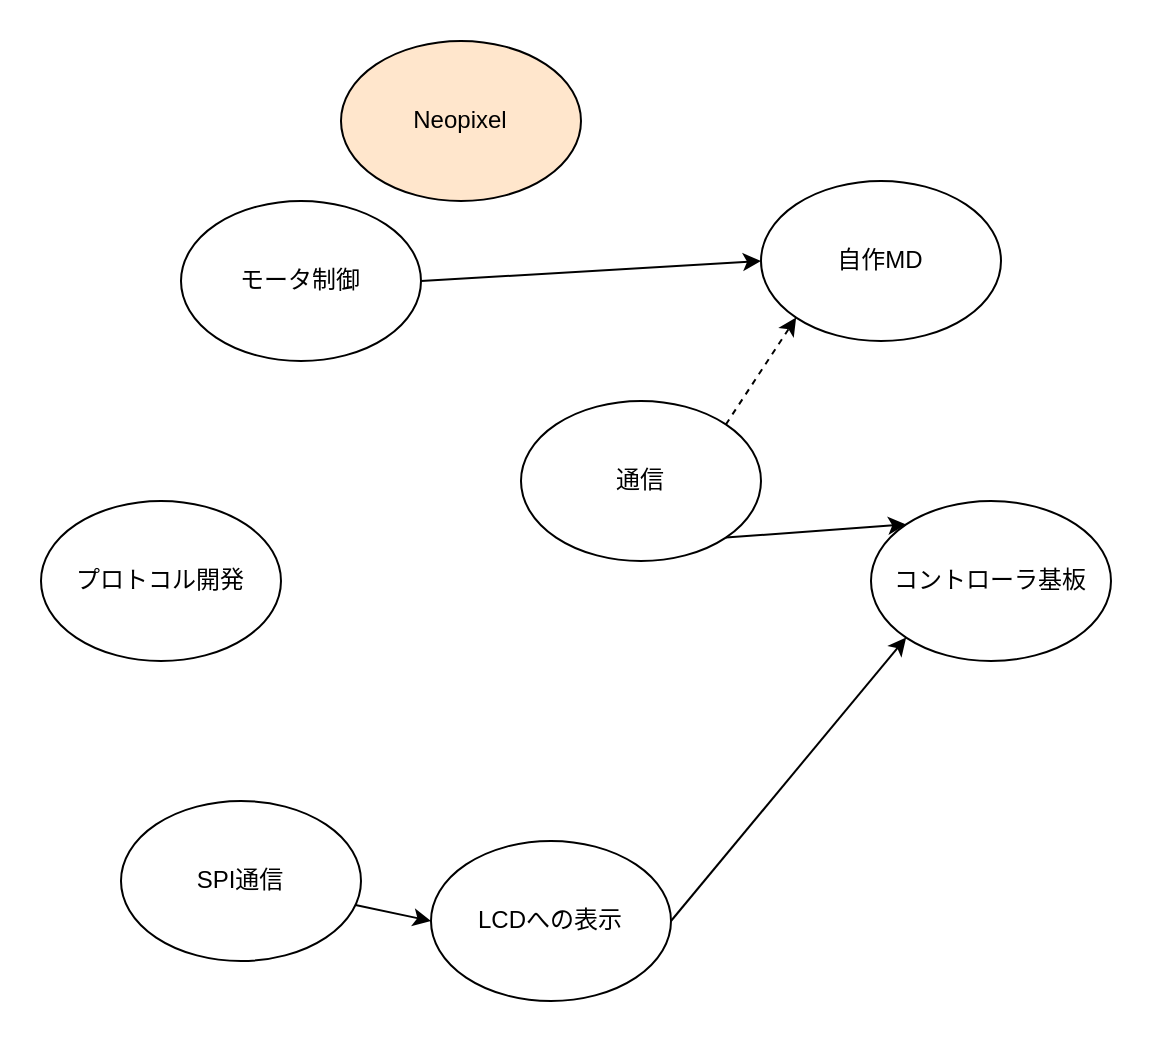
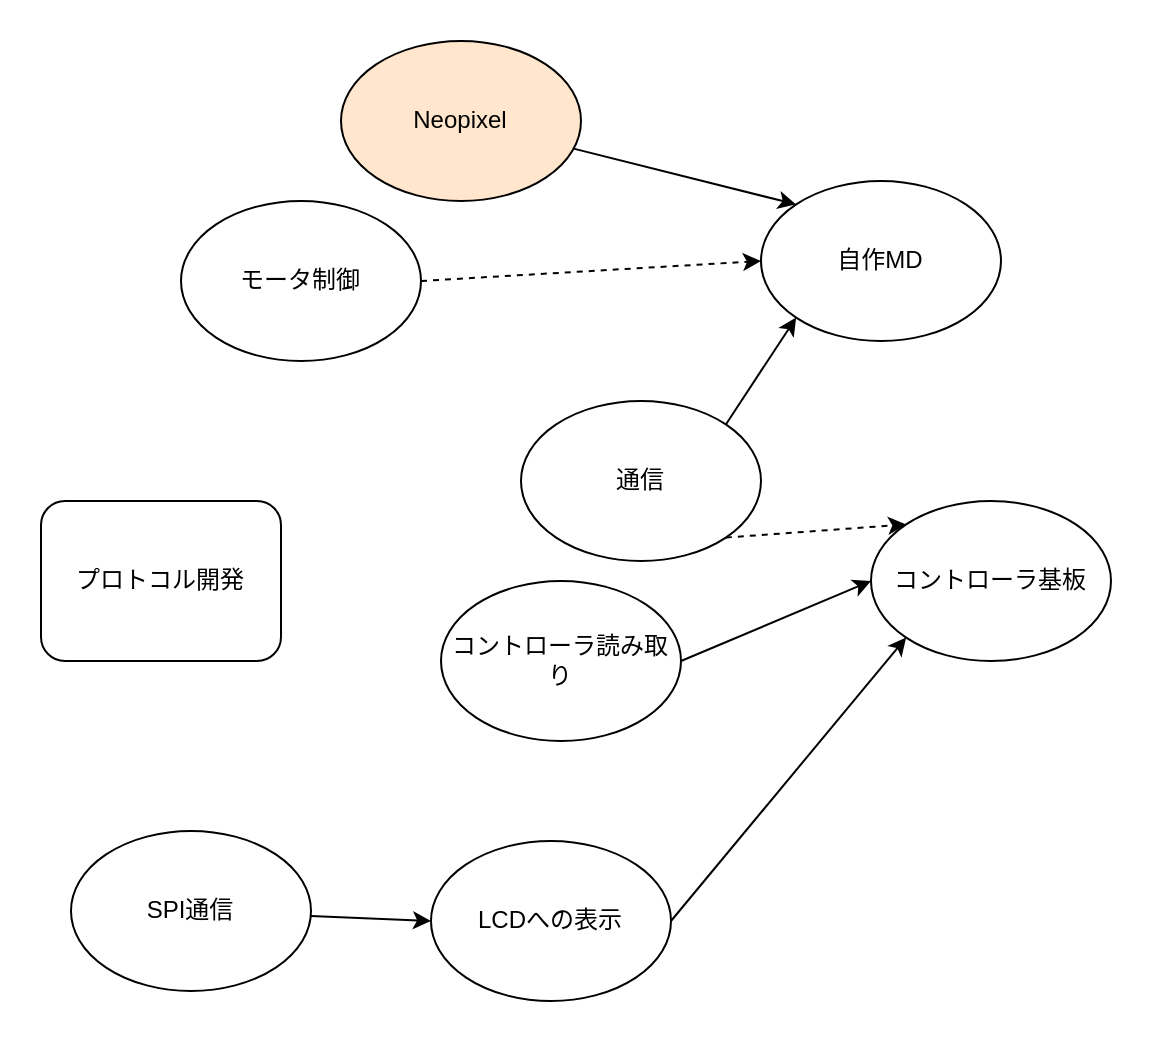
edge "Neopixel" -> "自作MD": added
edge "モータ制御" -> "自作MD": style solid -> dashed
edge "通信" -> "自作MD": style dashed -> solid
edge "通信" -> "コントローラ基板": style solid -> dashed
node "プロトコル開発": shape ellipse -> rounded rectangle
edge "コントローラ読み取り" -> "コントローラ基板": added
node "コントローラ読み取り": added
node "SPI通信": moved (241, 881) -> (191, 911)
